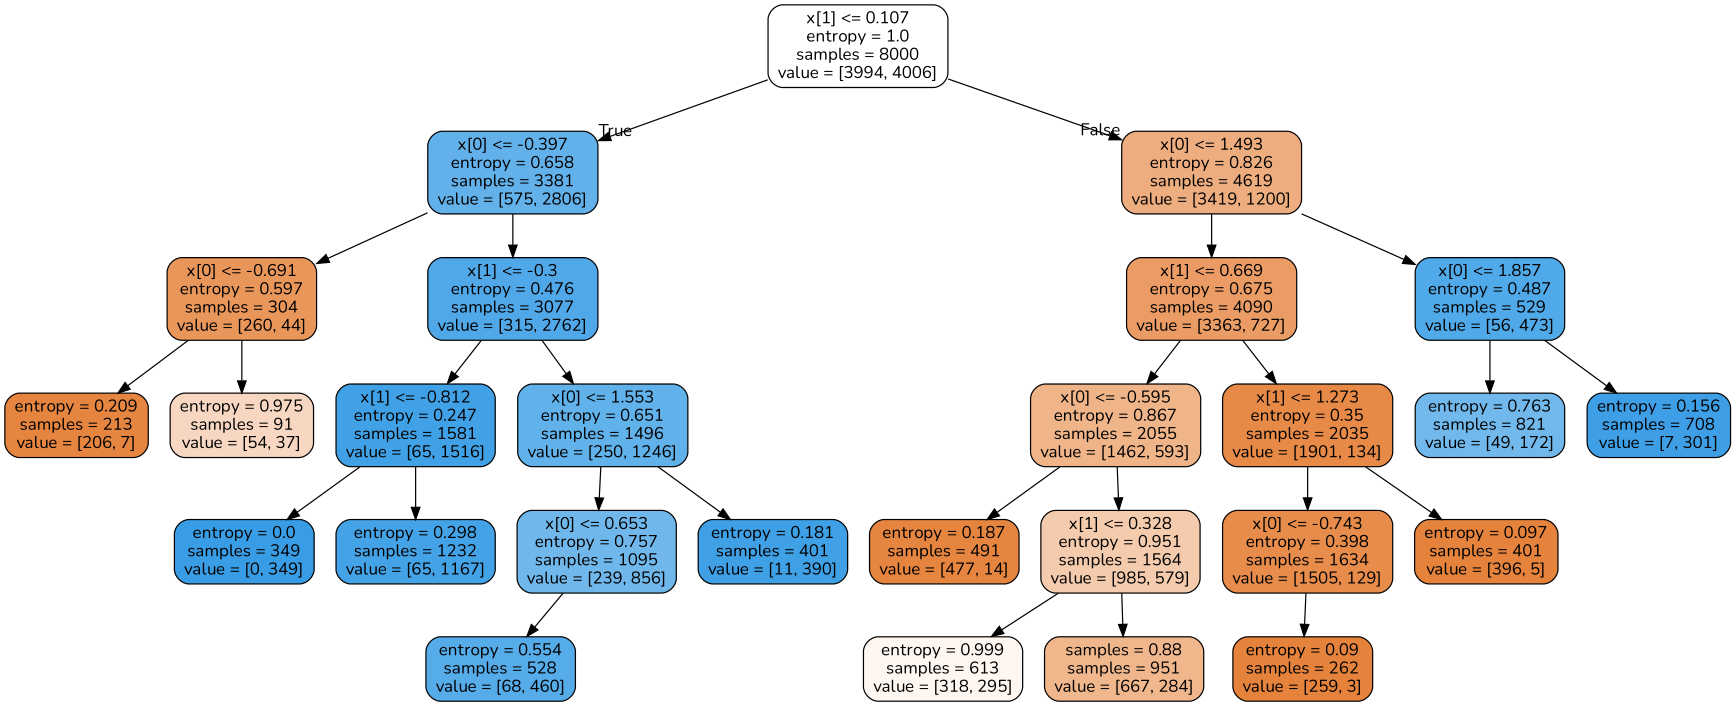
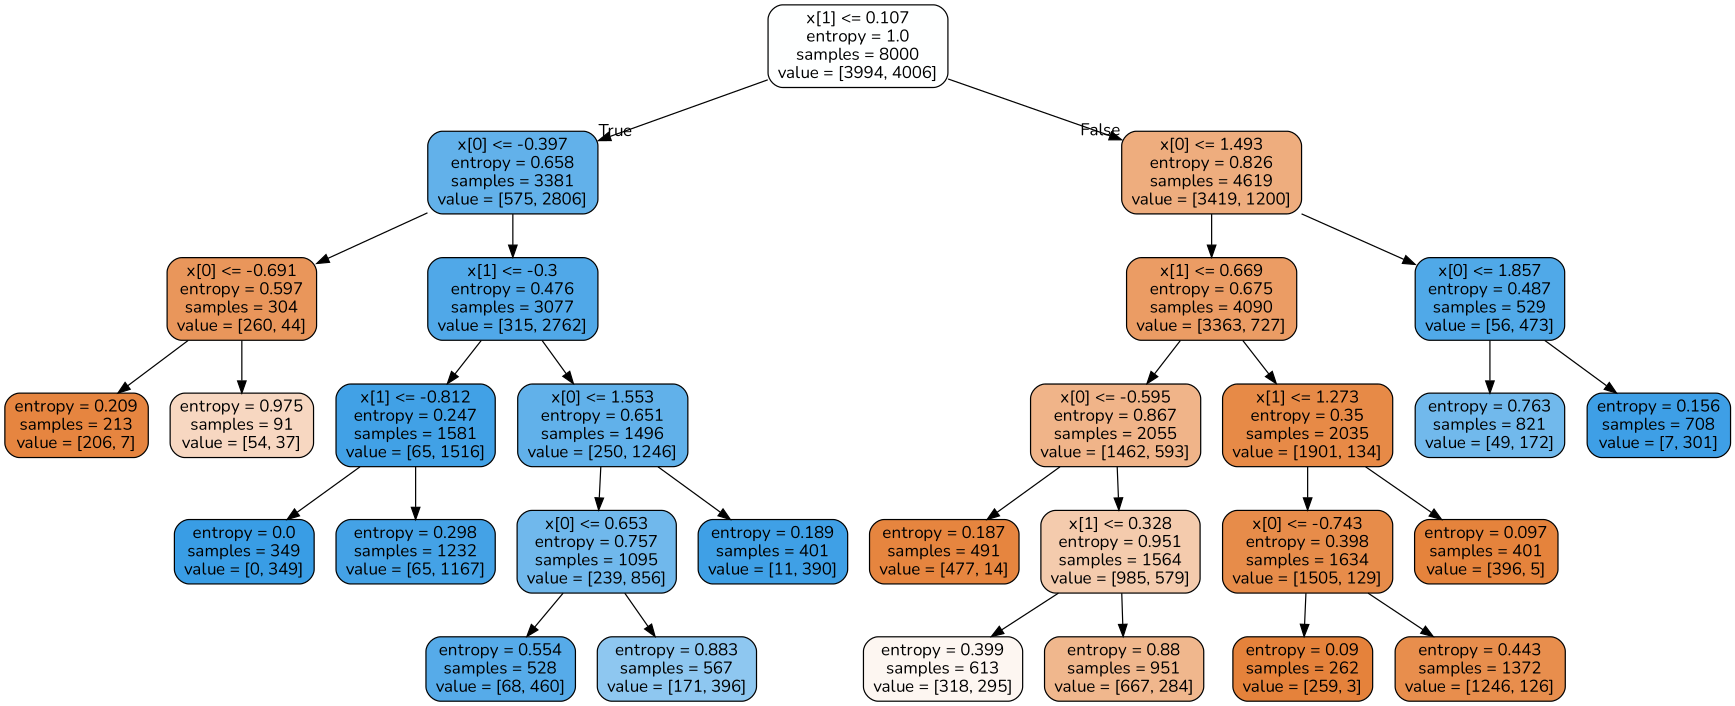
node "entropy = 0.181 samples = 401 value = [11, 390]": label "entropy = 0.181 samples = 401 value = [11, 390]" -> "entropy = 0.189 samples = 401 value = [11, 390]"
node "entropy = 0.883 samples = 567 value = [171, 396]": added
node "entropy = 0.999 samples = 613 value = [318, 295]": label "entropy = 0.999 samples = 613 value = [318, 295]" -> "entropy = 0.399 samples = 613 value = [318, 295]"
node "samples = 0.88 samples = 951 value = [667, 284]": label "samples = 0.88 samples = 951 value = [667, 284]" -> "entropy = 0.88 samples = 951 value = [667, 284]"
node "entropy = 0.443 samples = 1372 value = [1246, 126]": added
